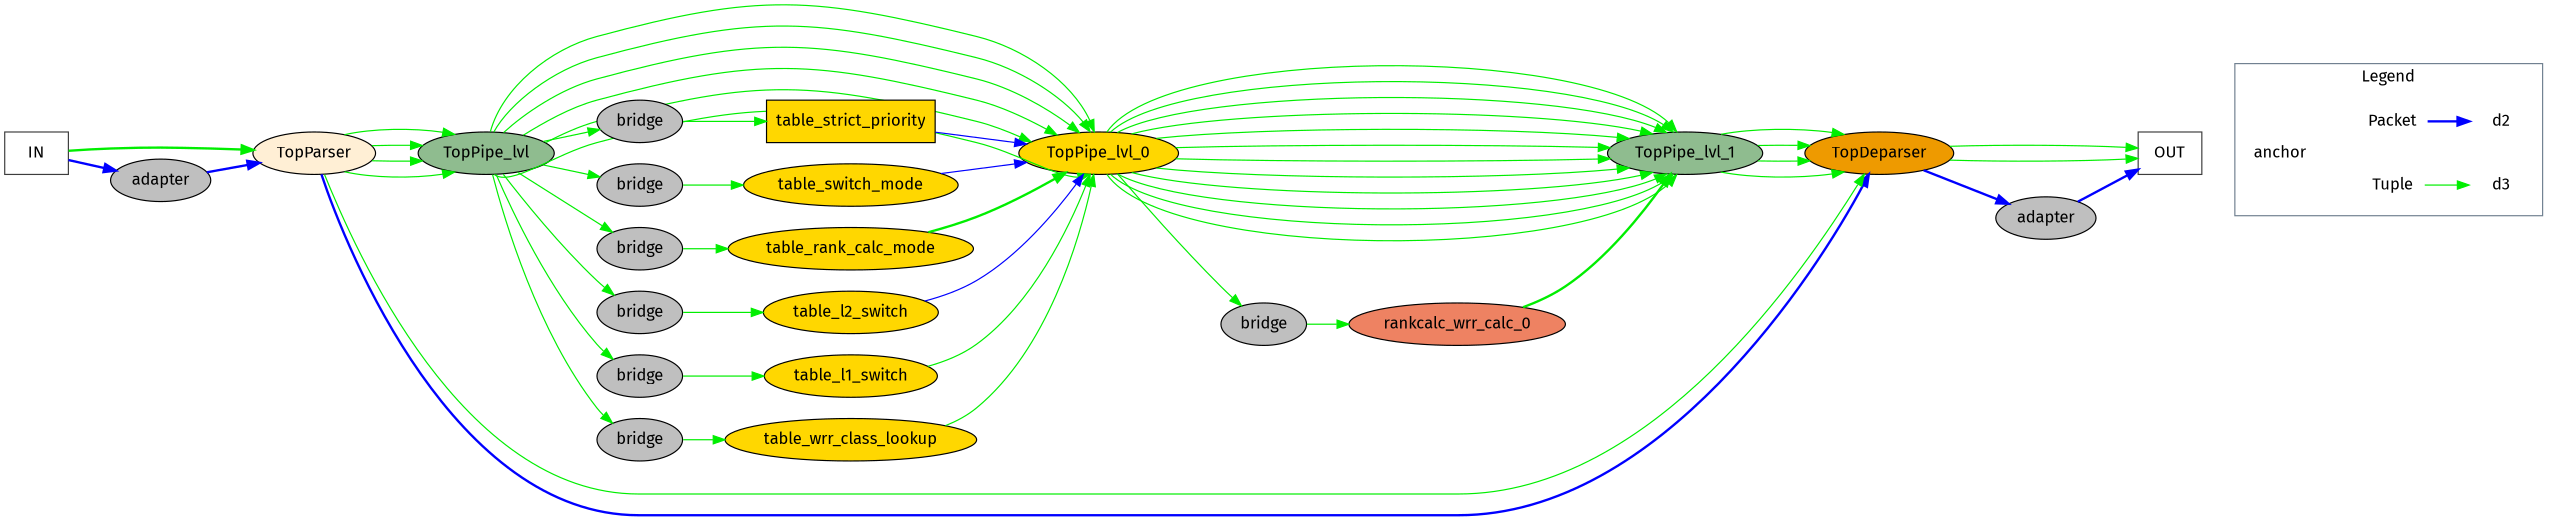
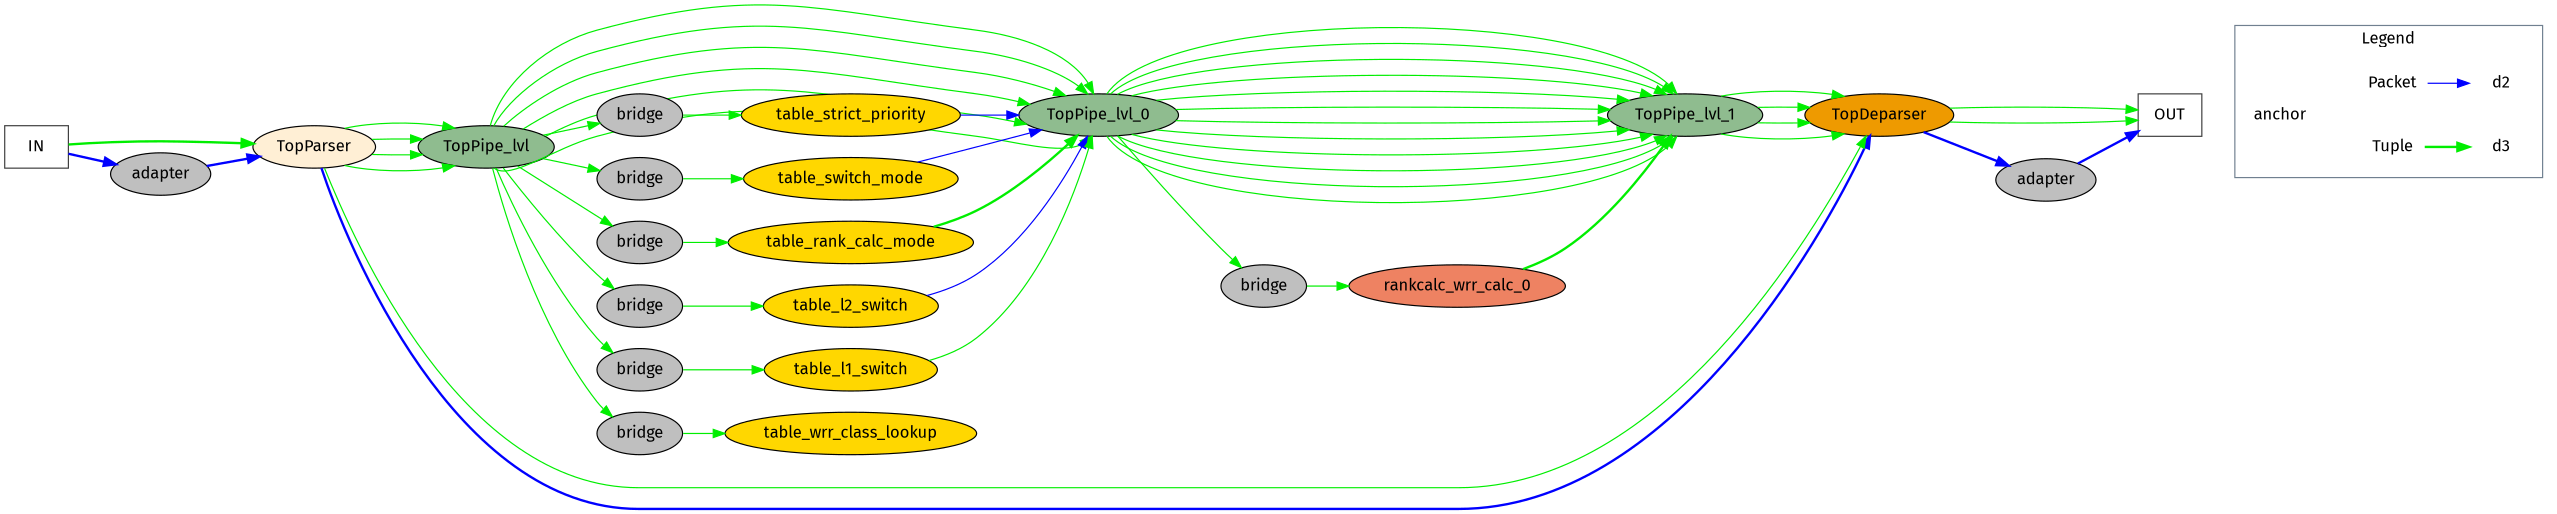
node "table_strict_priority": shape box -> ellipse
edge "Packet" -> "d2": style bold -> solid
node "TopPipe_lvl_0": fillcolor gold -> darkseagreen
edge "Tuple" -> "d3": style solid -> bold
edge "table_wrr_class_lookup" -> "TopPipe_lvl_0": removed
